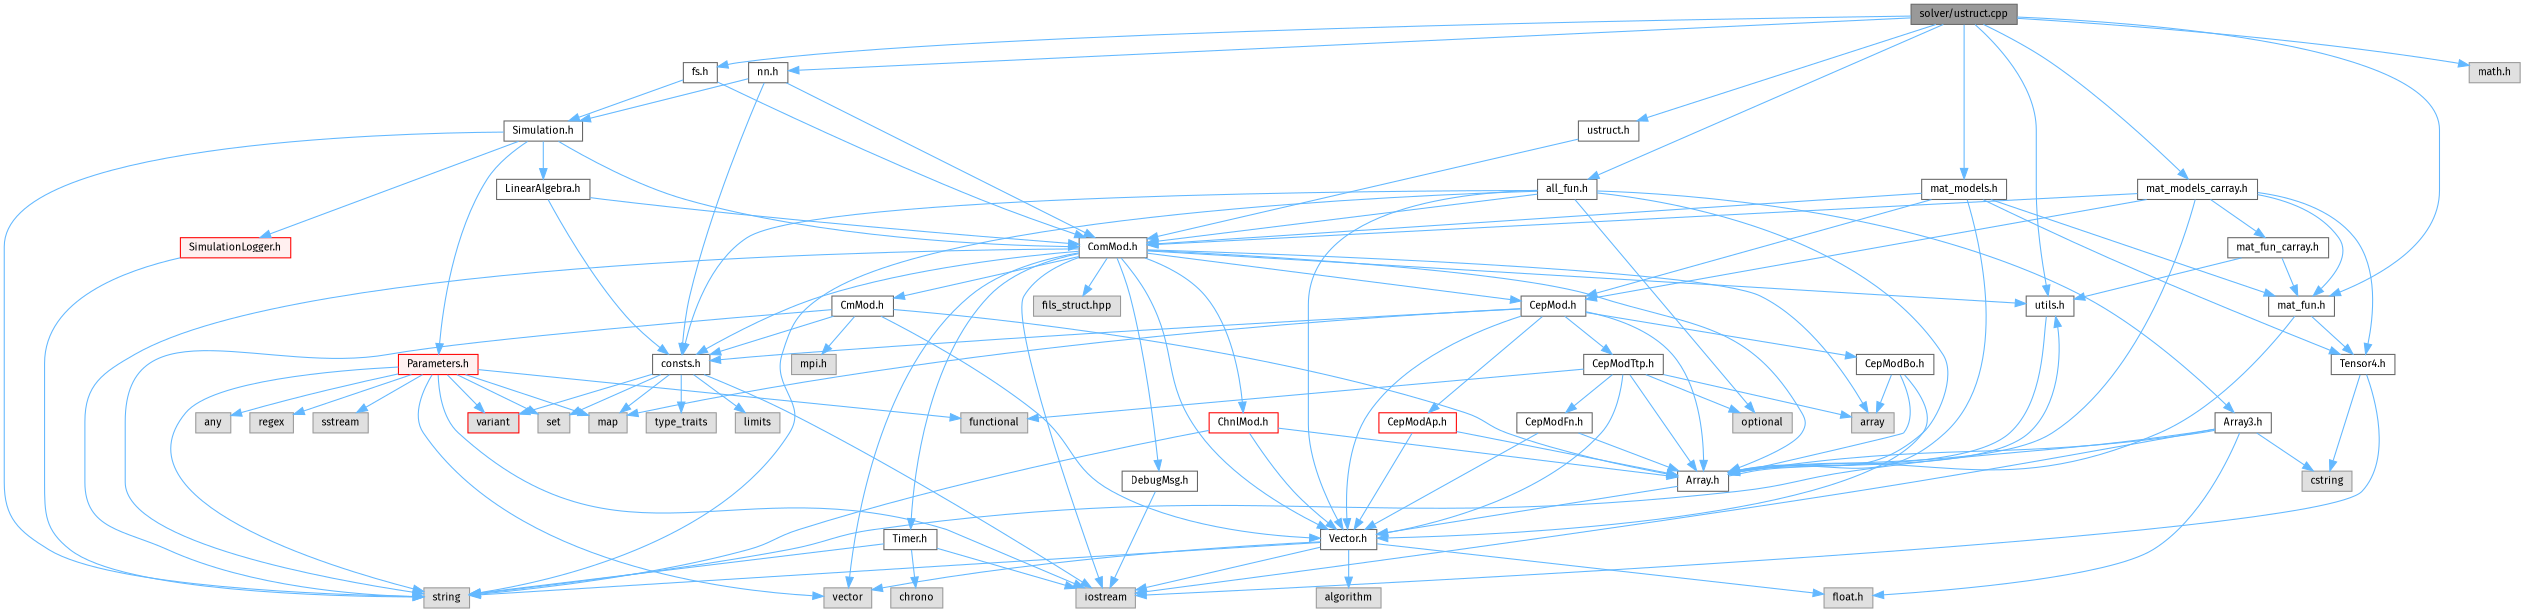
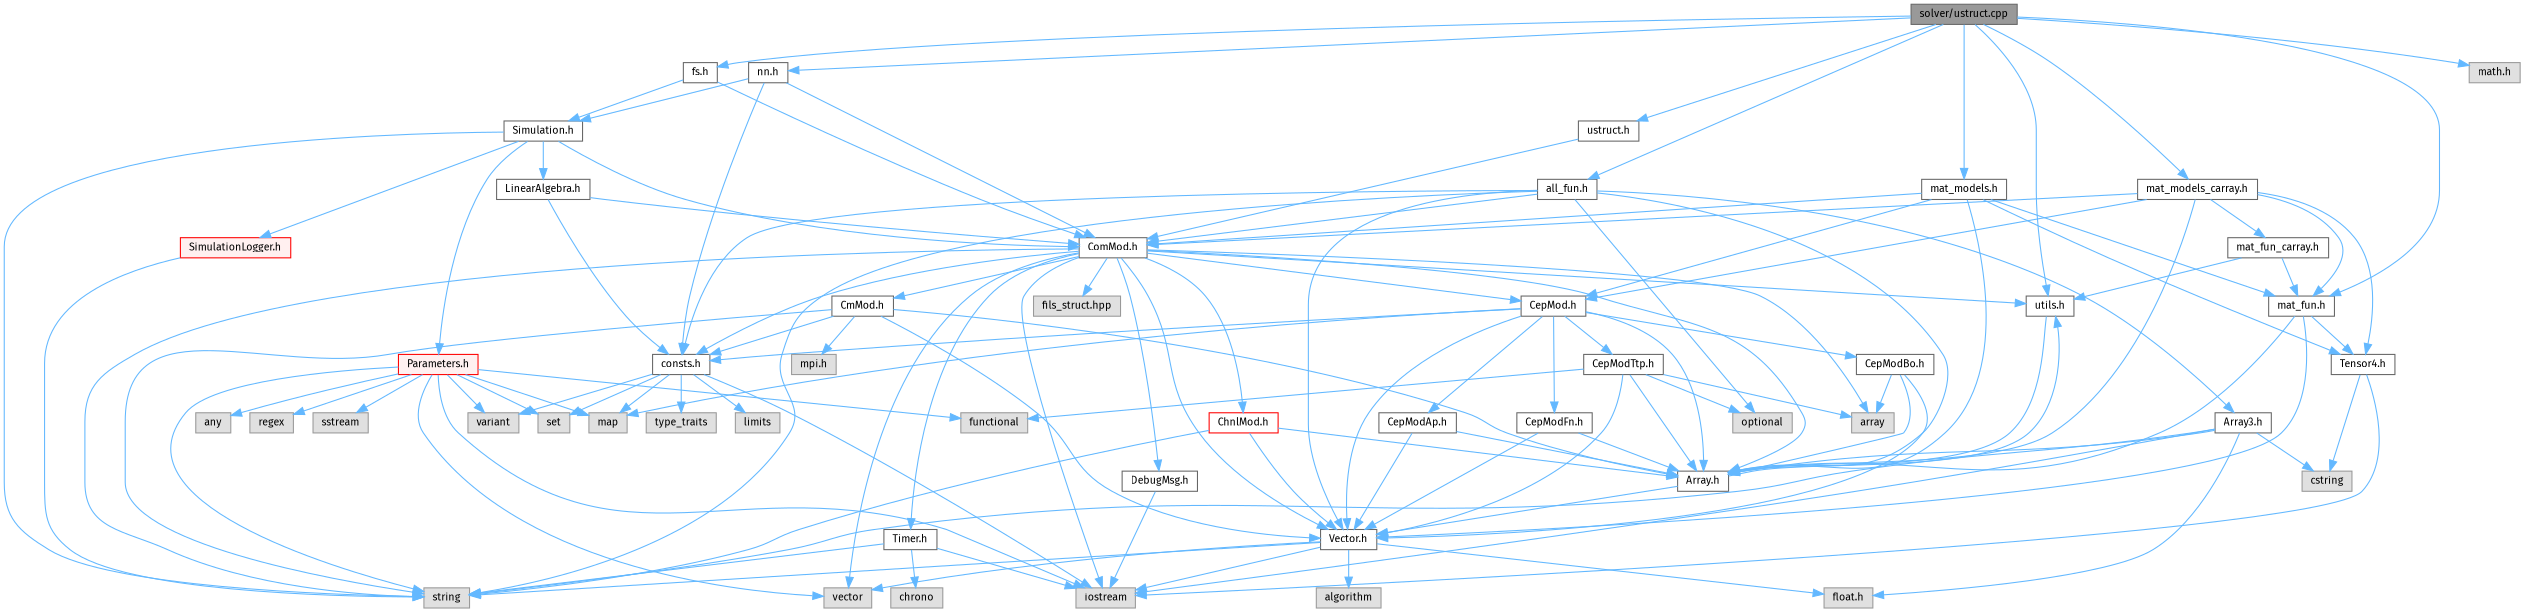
edge "CepModTtp.h" -> "CepModFn.h": now "CepMod.h" -> "CepModFn.h"
node "variant": color red -> grey60
node "CepModAp.h": color red -> grey40
edge "mat_fun.h" -> "Vector.h": added
